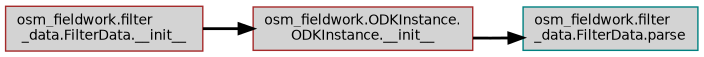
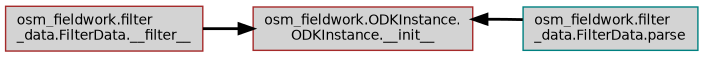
node "osm_fieldwork.filter _data.FilterData.__init__": label "osm_fieldwork.filter _data.FilterData.__init__" -> "osm_fieldwork.filter _data.FilterData.__filter__"
edge "osm_fieldwork.ODKInstance. ODKInstance.__init__" -> "osm_fieldwork.filter _data.FilterData.parse": reversed
